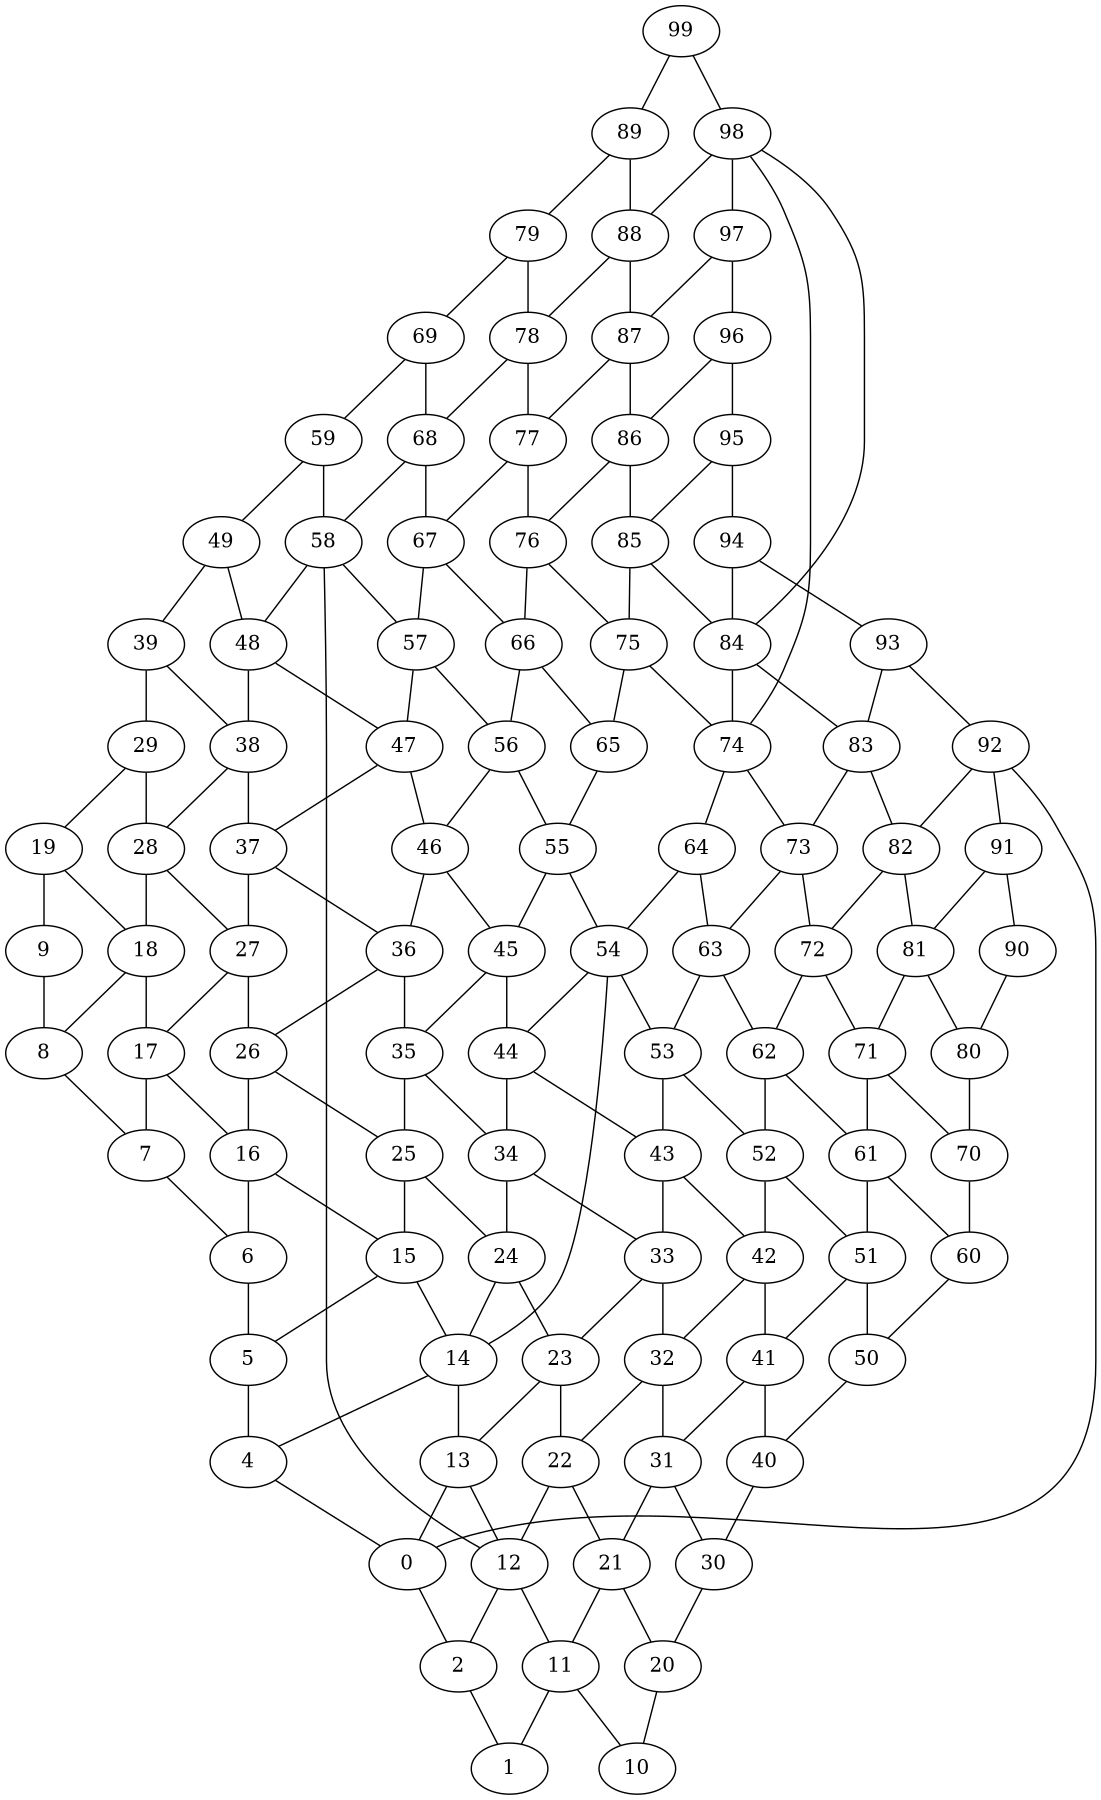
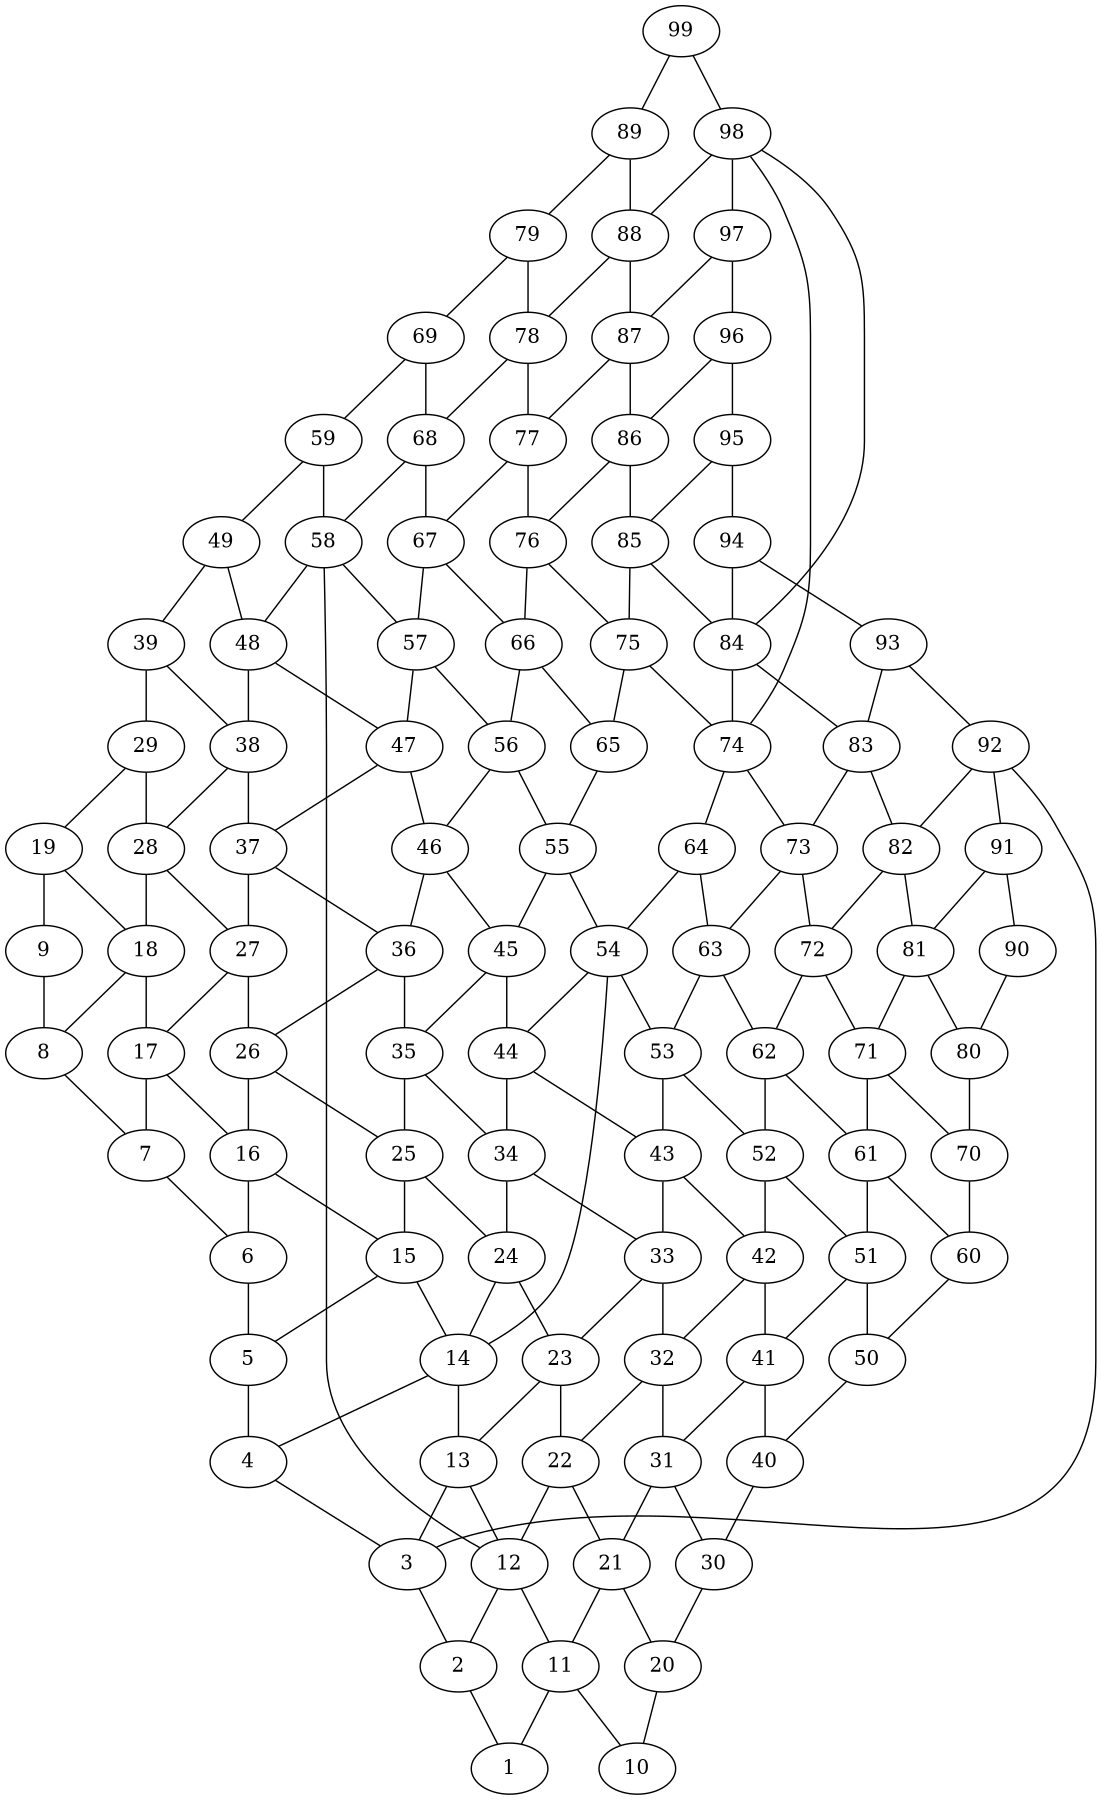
node "0": label "0" -> "3"
